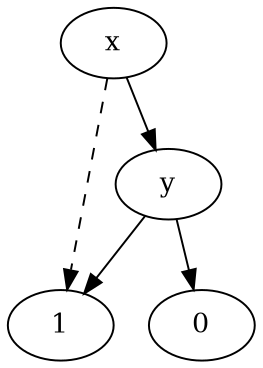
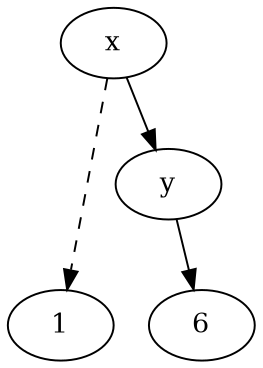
edge "y" -> "1": removed
node "0": label "0" -> "6"
